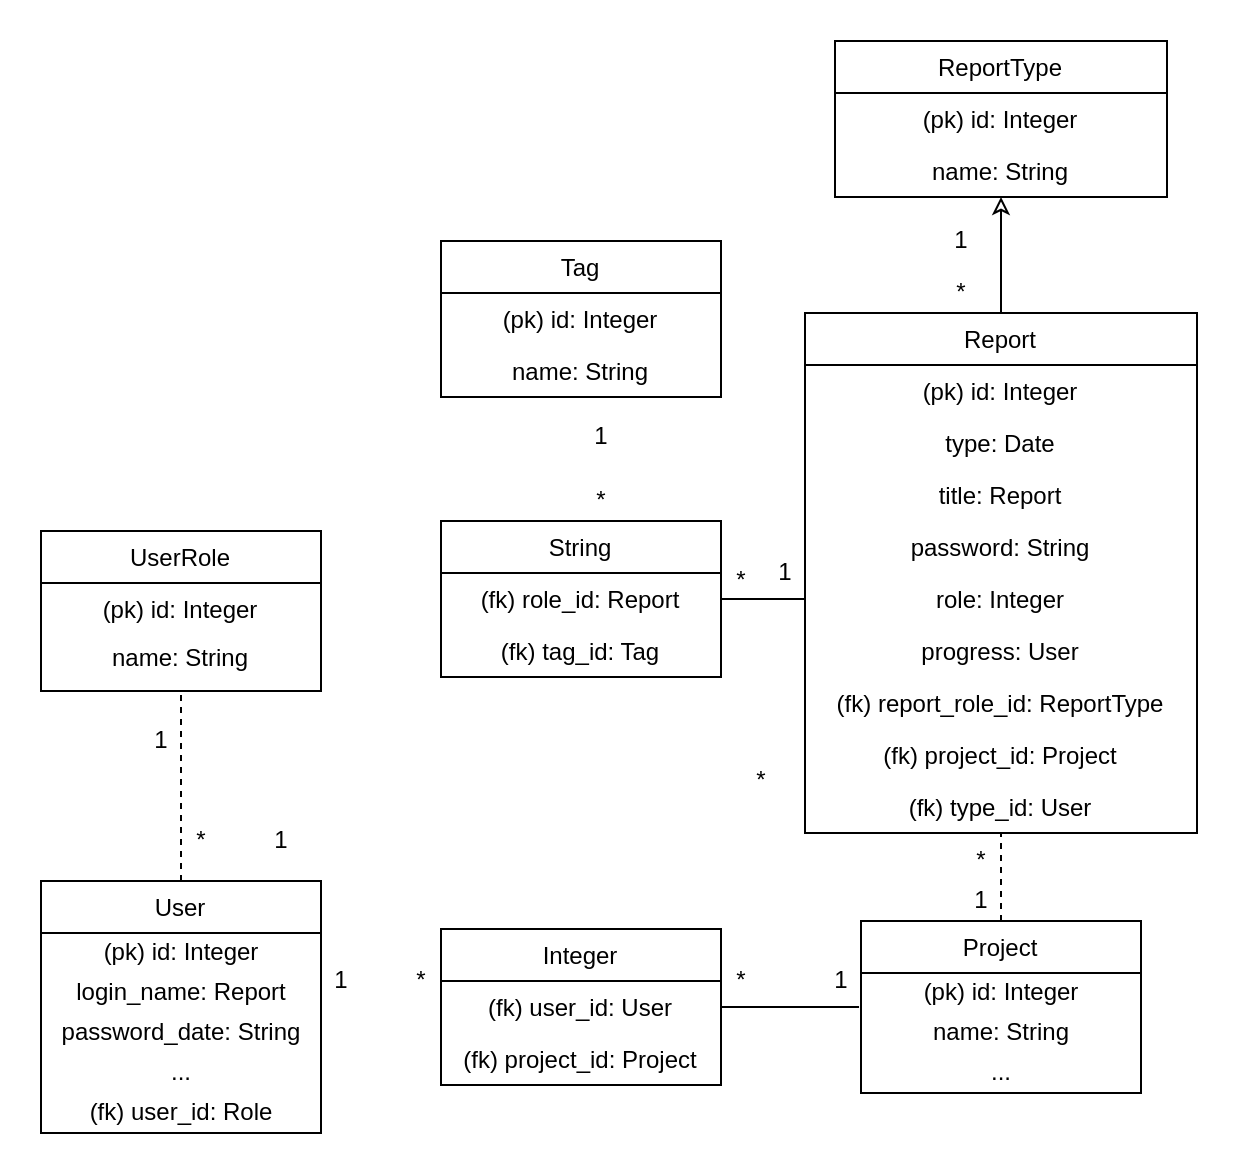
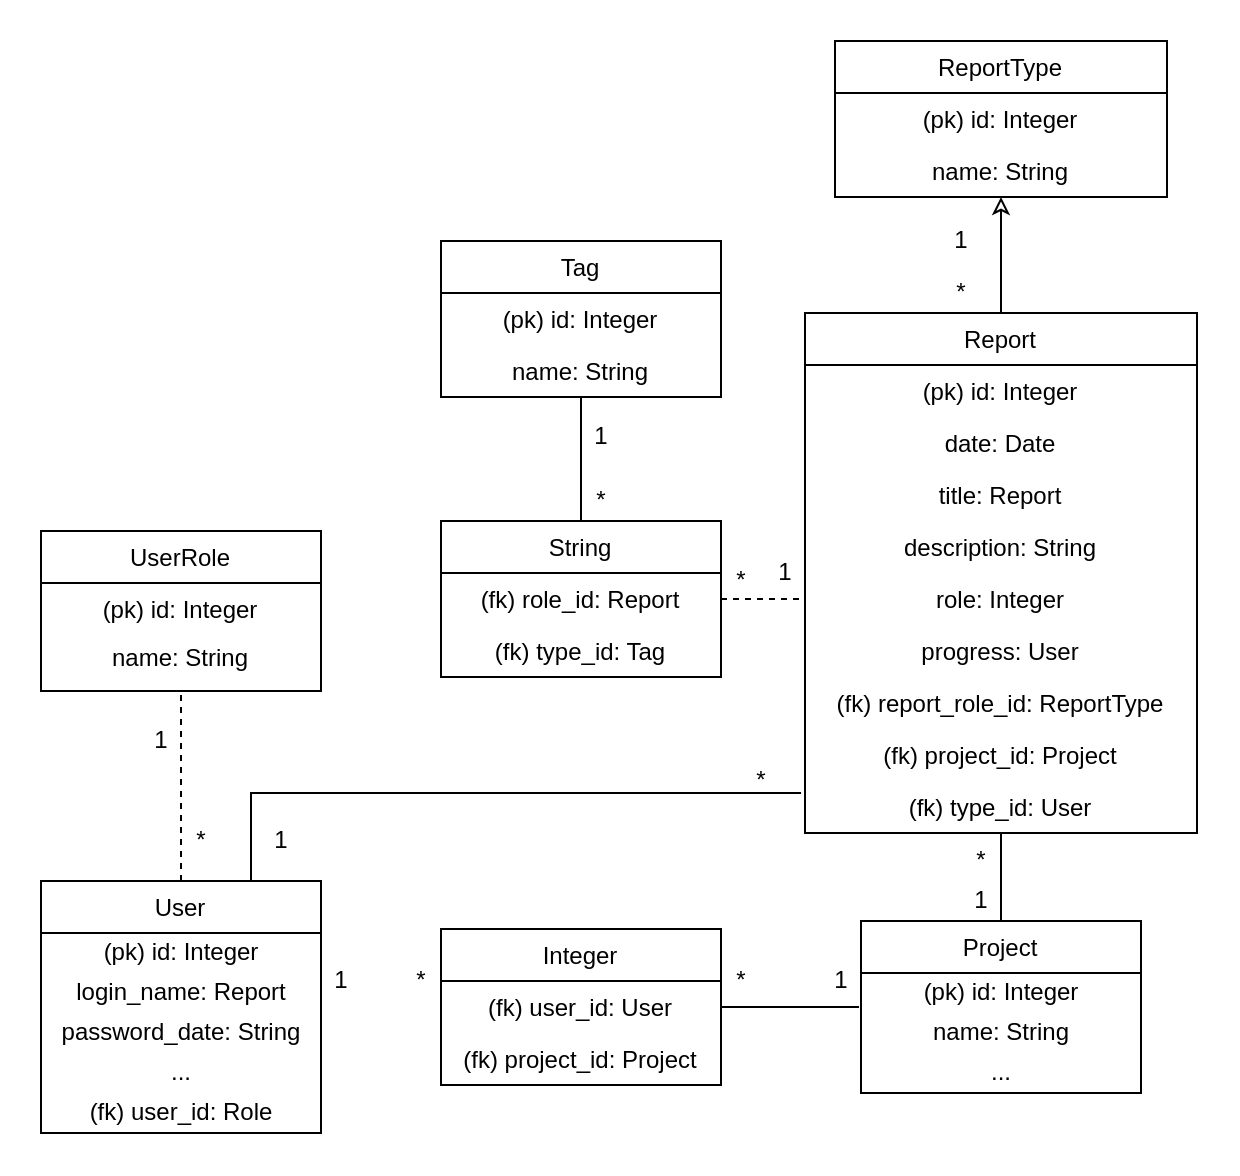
node "type: Date": label "type: Date" -> "date: Date"
edge "Tag" -- "String": added
node "password: String": label "password: String" -> "description: String"
edge "(fk) role_id: Report" -- "role: Integer": style solid -> dashed
node "(fk) tag_id: Tag": label "(fk) tag_id: Tag" -> "(fk) type_id: Tag"
edge "(fk) type_id: User" -- "User": added
edge "Report" -- "Project": style dashed -> solid
